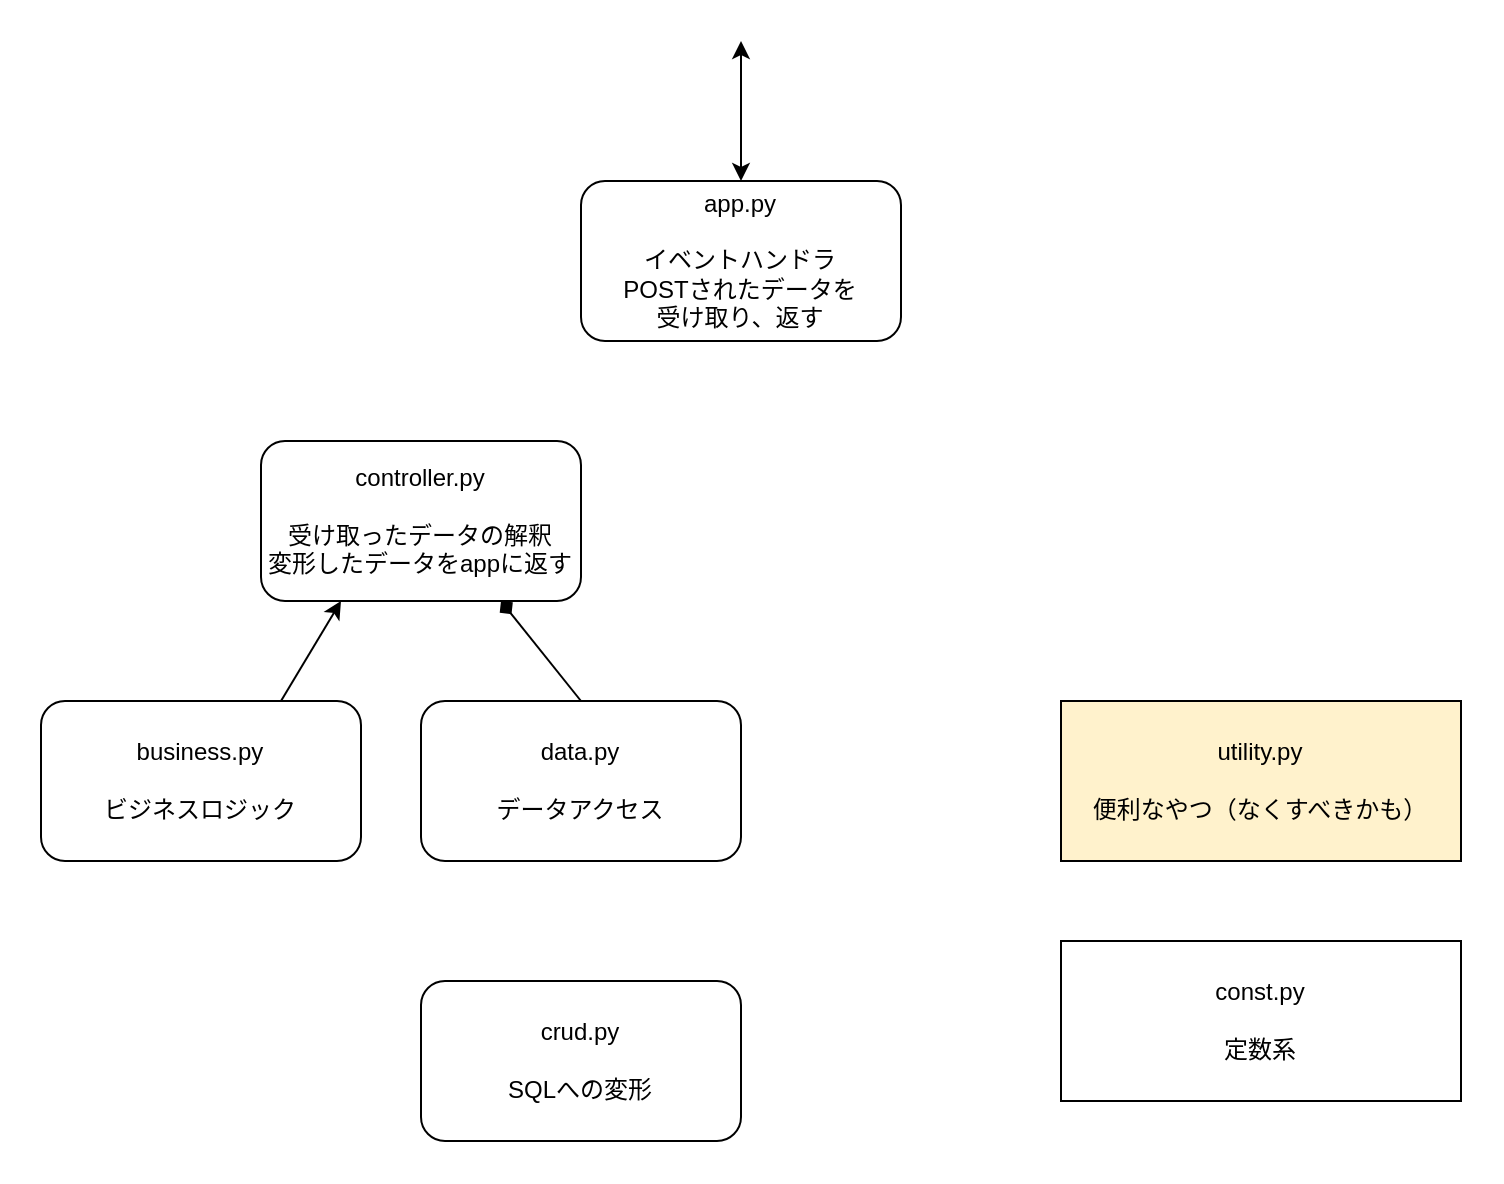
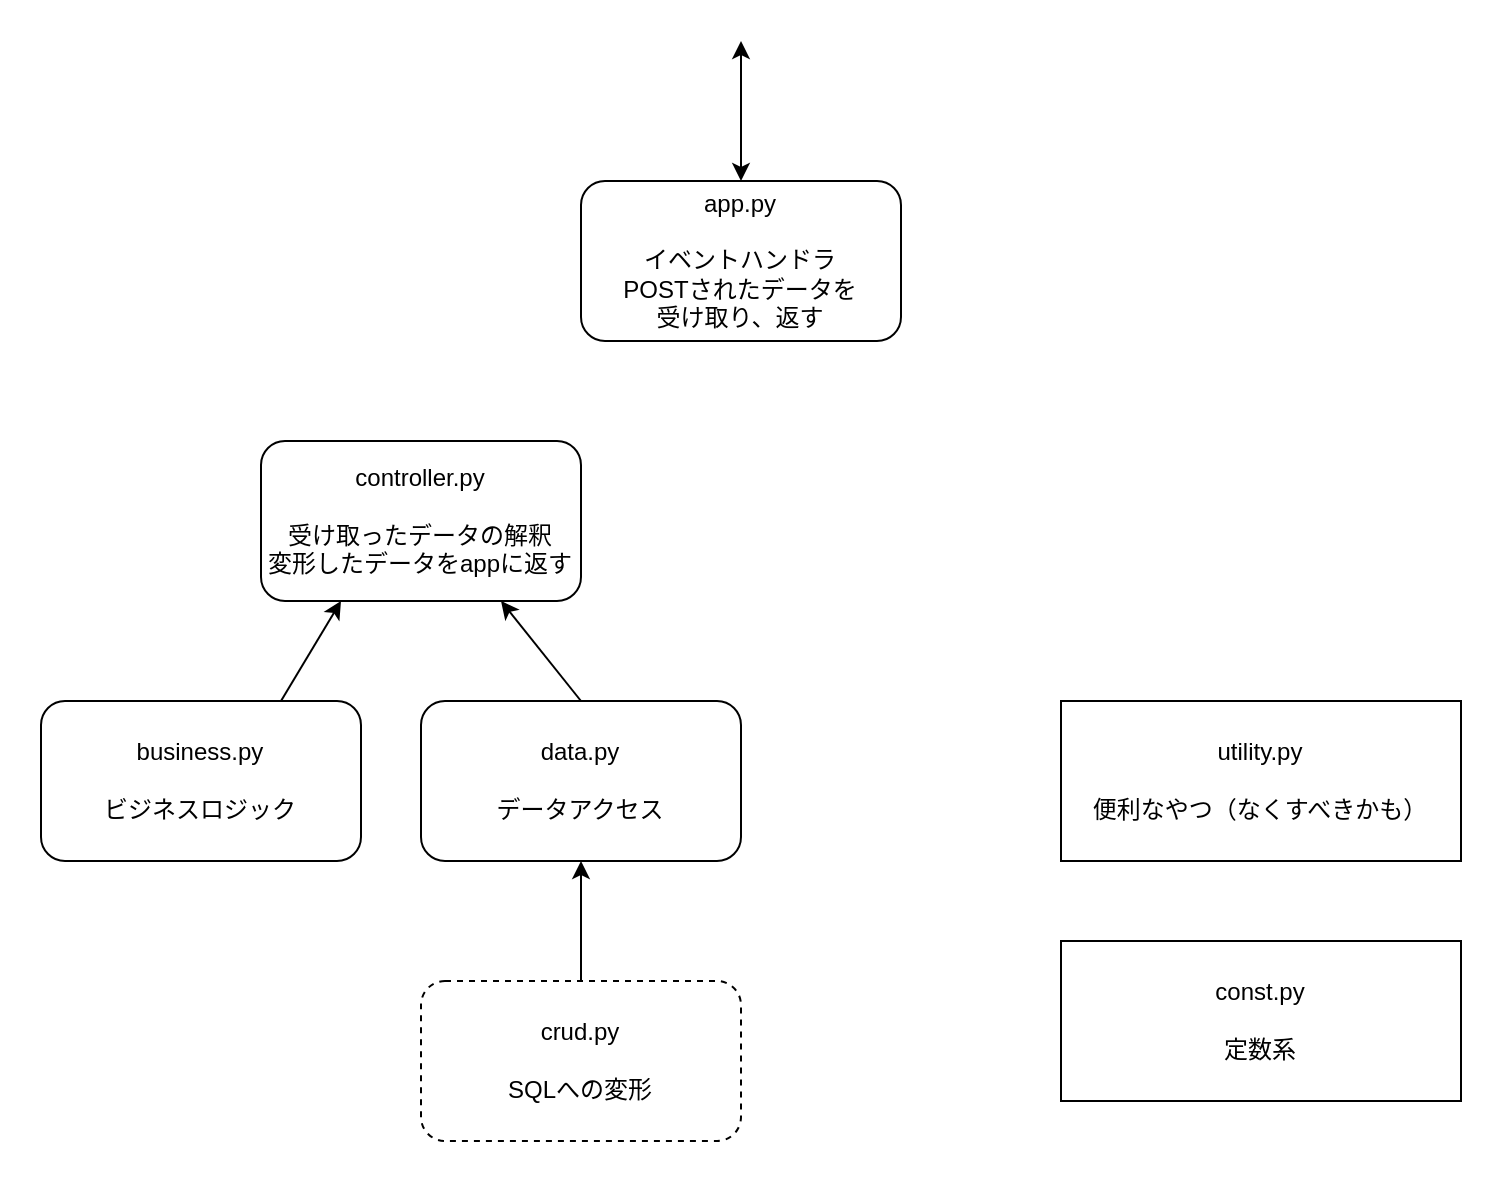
edge "data.py データアクセス" -> "controller.py 受け取ったデータの解釈 変形したデータをappに返す": arrowhead diamond -> classic
node "utility.py 便利なやつ（なくすべきかも）": fillcolor #fff2cc -> #ffffff
edge "crud.py SQLへの変形" -> "data.py データアクセス": added
node "crud.py SQLへの変形": style solid -> dashed
